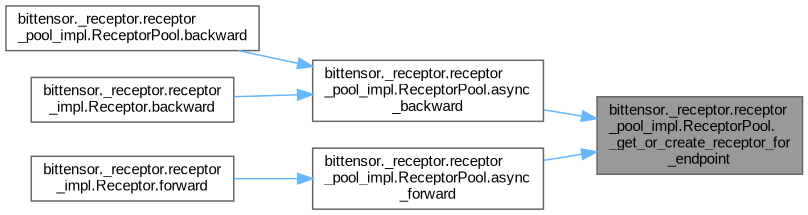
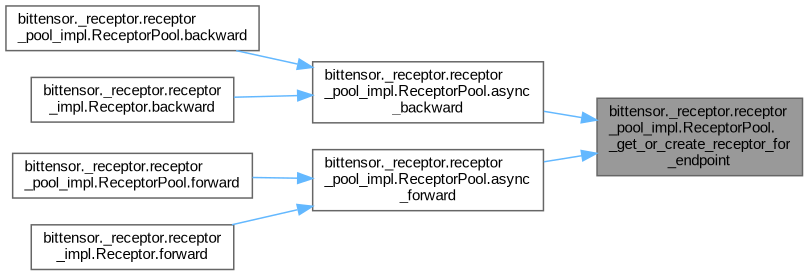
node "bittensor._receptor.receptor _pool_impl.ReceptorPool.forward": added
